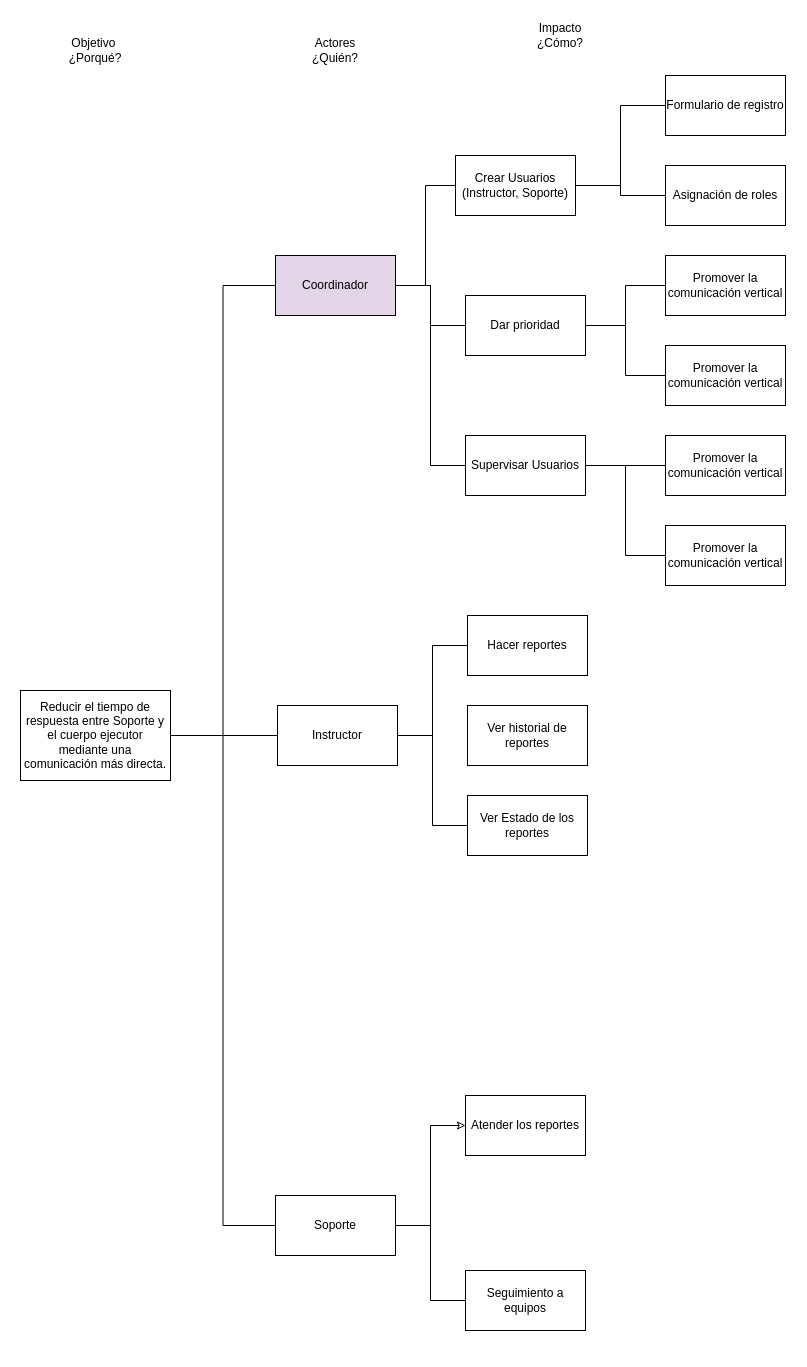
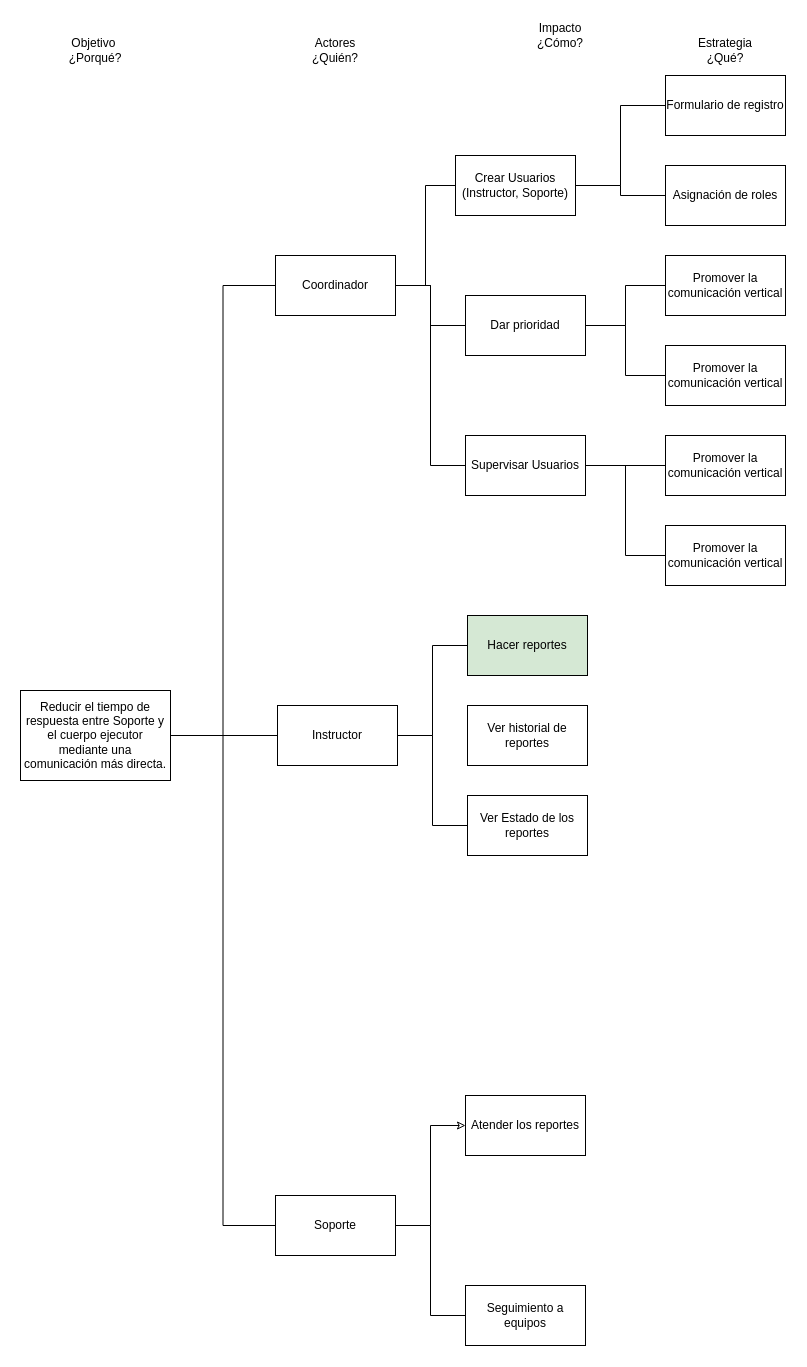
node "Estrategia ¿Qué?": added
node "Coordinador": fillcolor #e1d5e7 -> #ffffff
node "Hacer reportes": fillcolor #ffffff -> #d5e8d4
node "Seguimiento a equipos": moved (526, 1301) -> (526, 1316)
